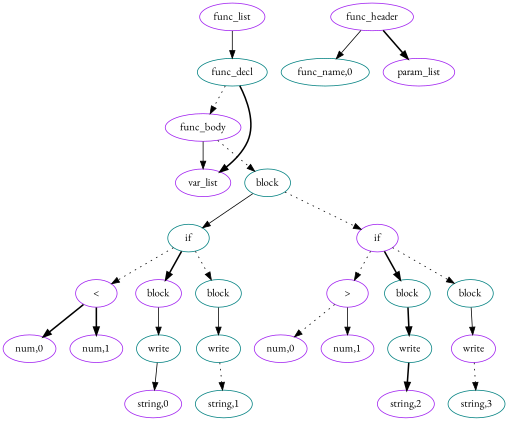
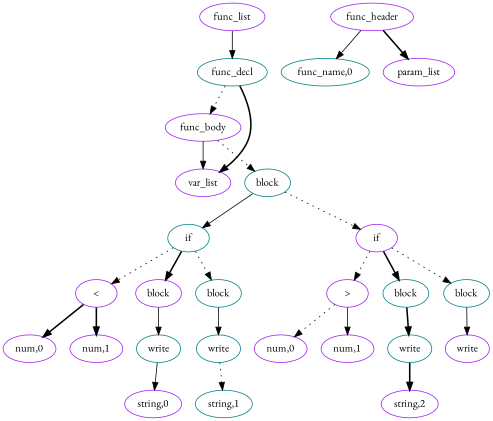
node "string,3": removed
